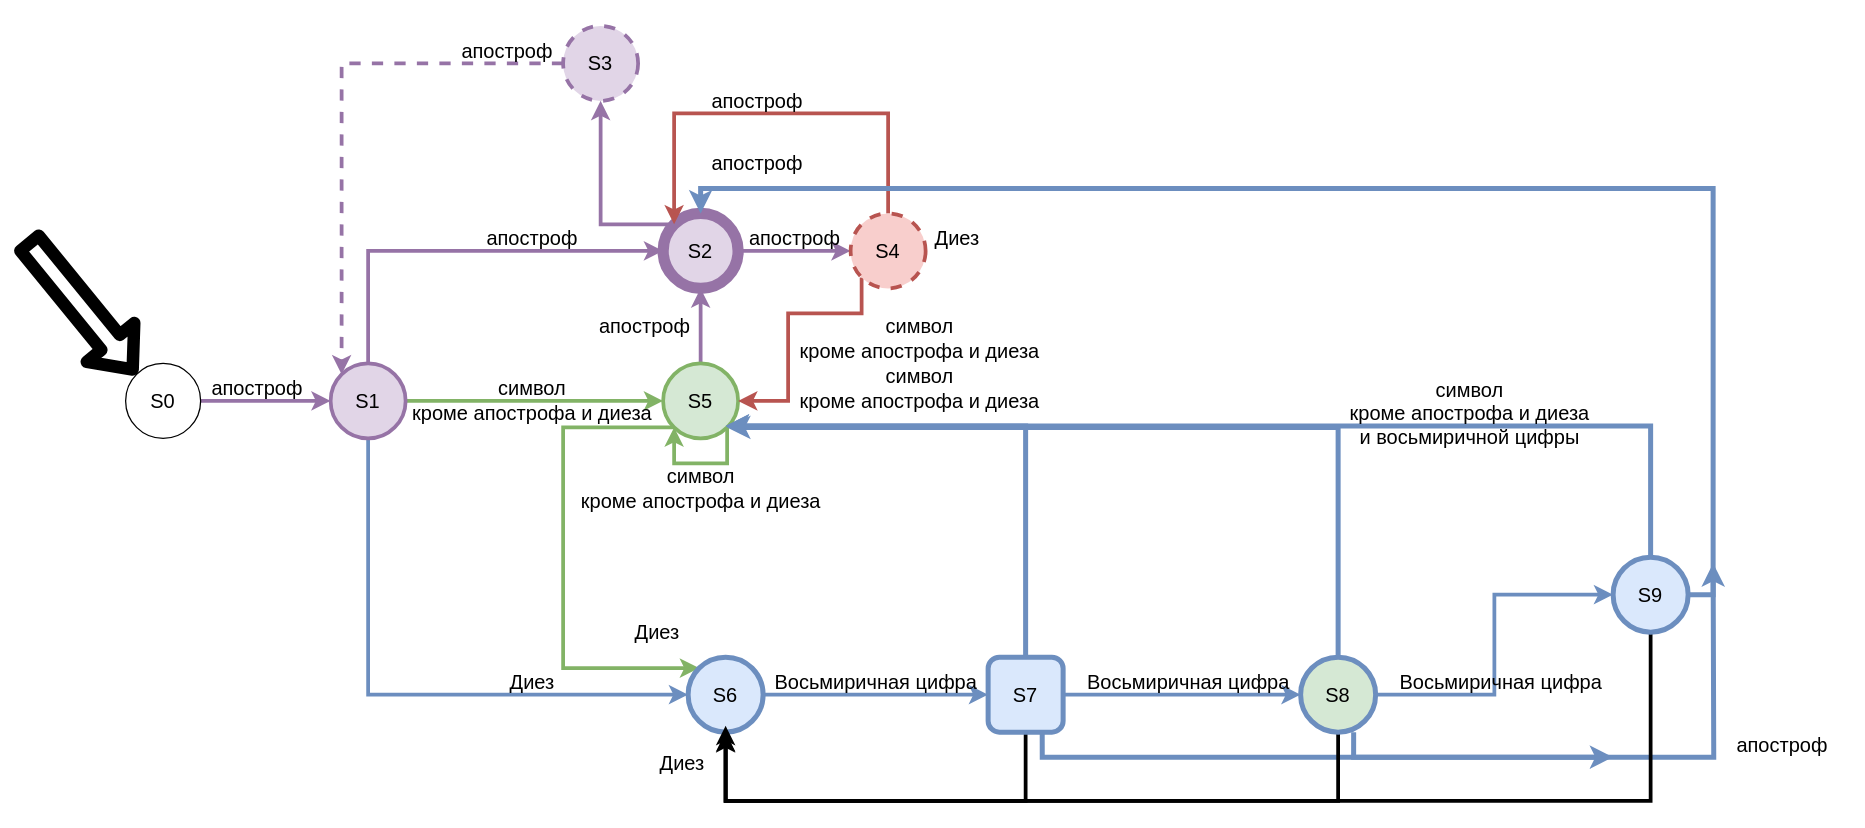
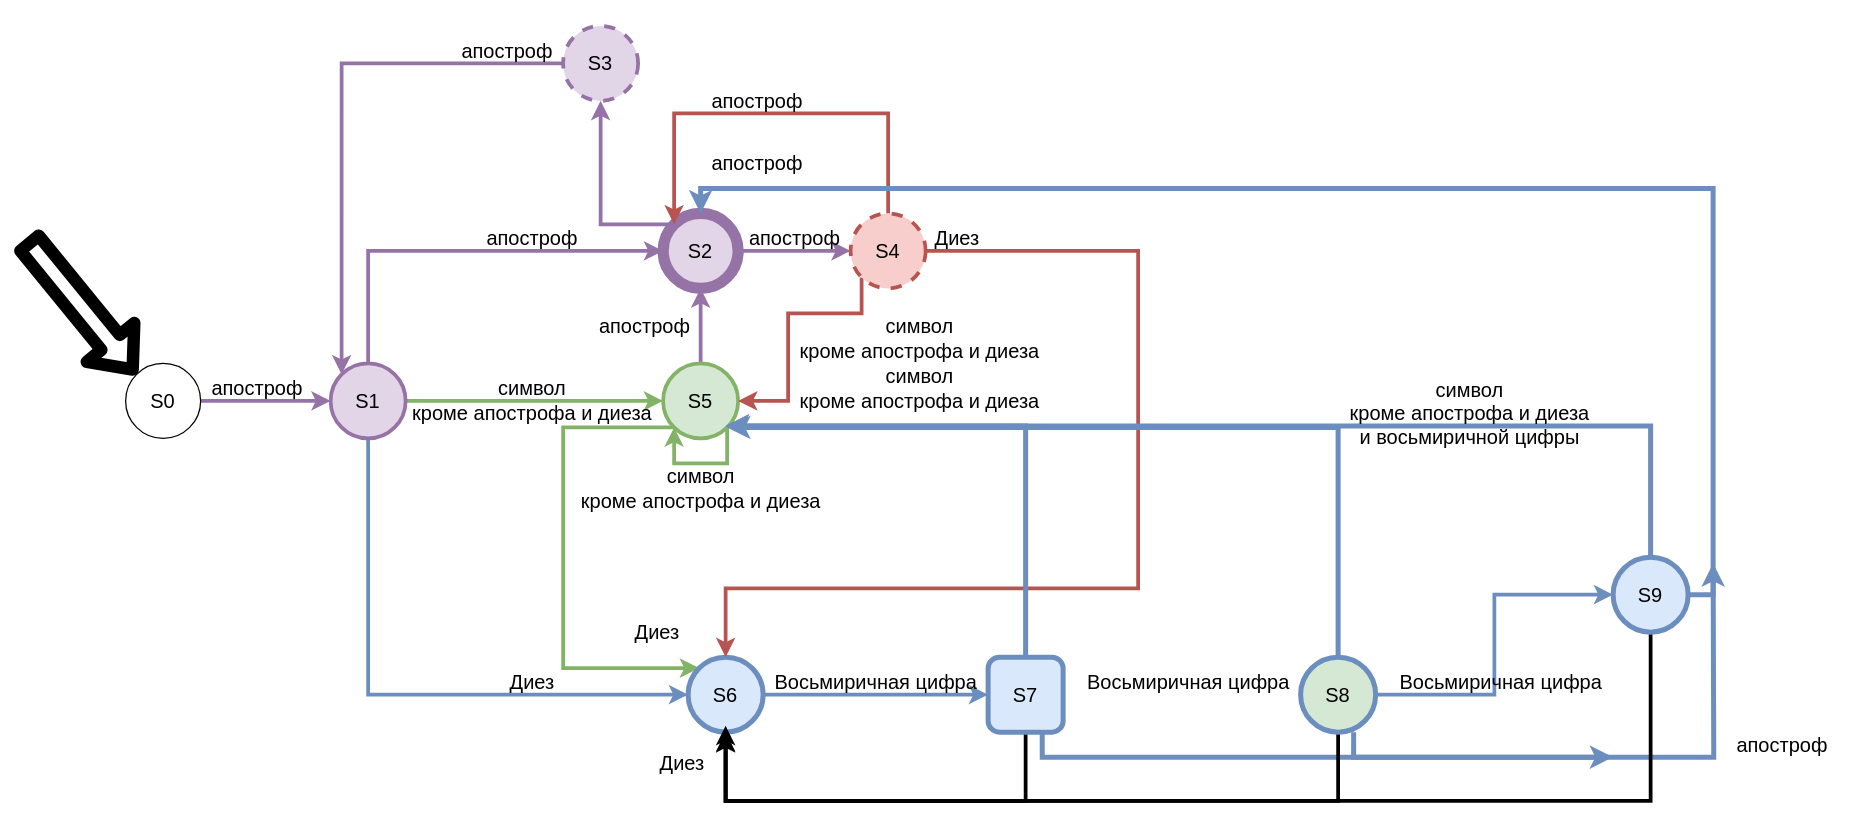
edge "S3" -> "S1": style dashed -> solid
edge "S4" -> "S6": added
edge "S7" -> "S8": removed
